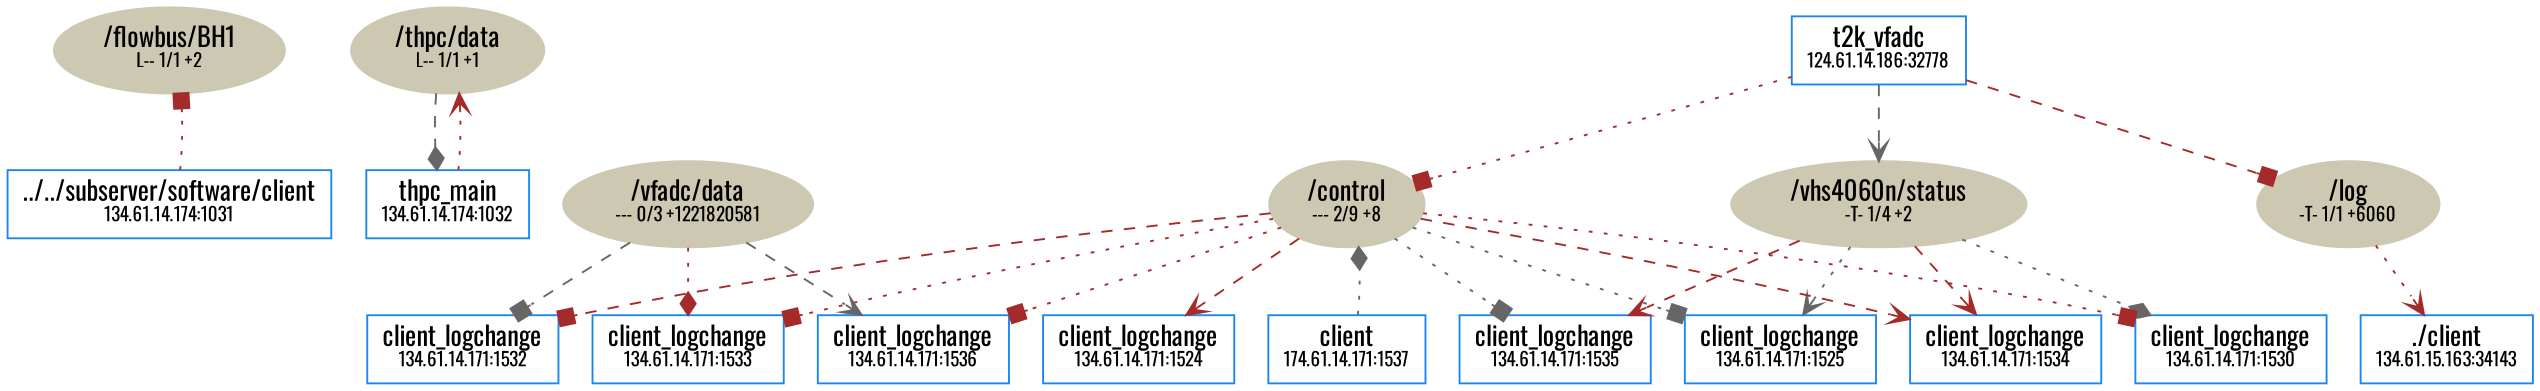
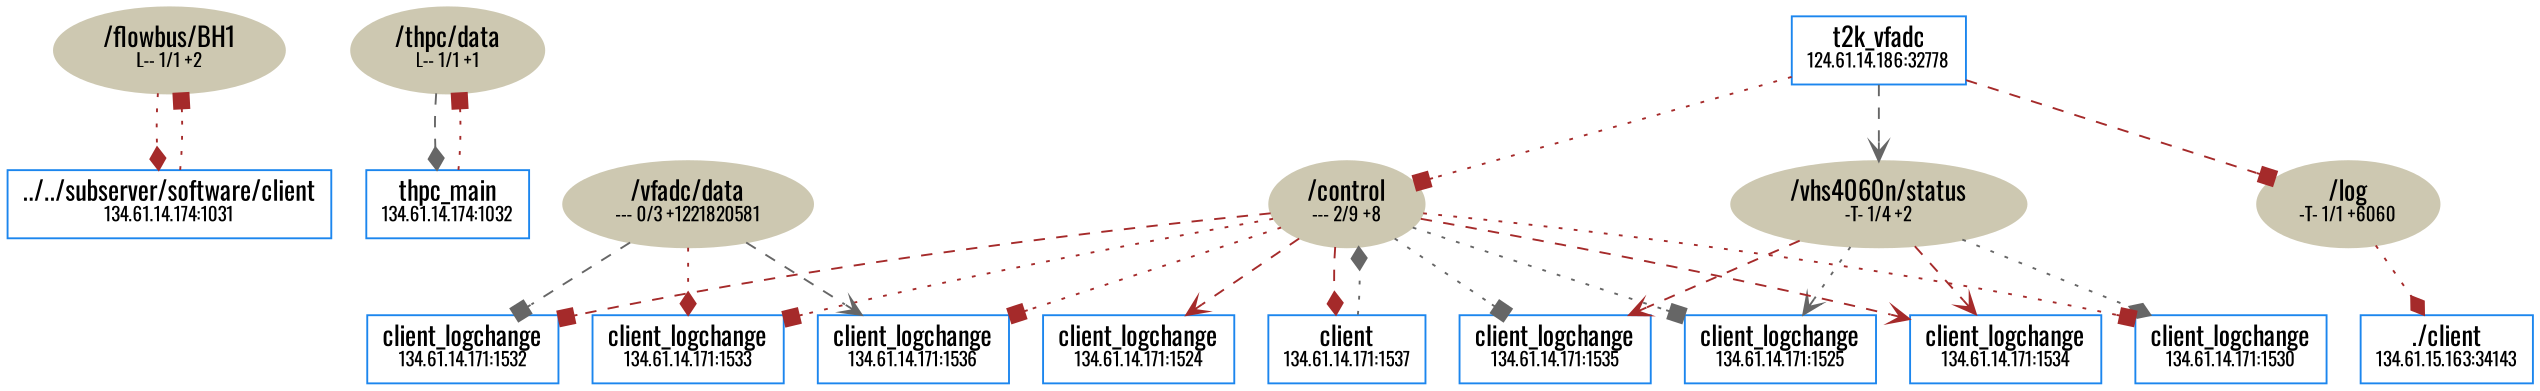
edge "/flowbus/BH1" -> "../../subserver/software/client": added
edge "thpc_main" -> "/thpc/data": arrowhead vee -> box
edge "/control" -> "client": added
edge "/log" -> "./client": arrowhead vee -> diamond
node "client": text "174.61.14.171:1537" -> "134.61.14.171:1537"
